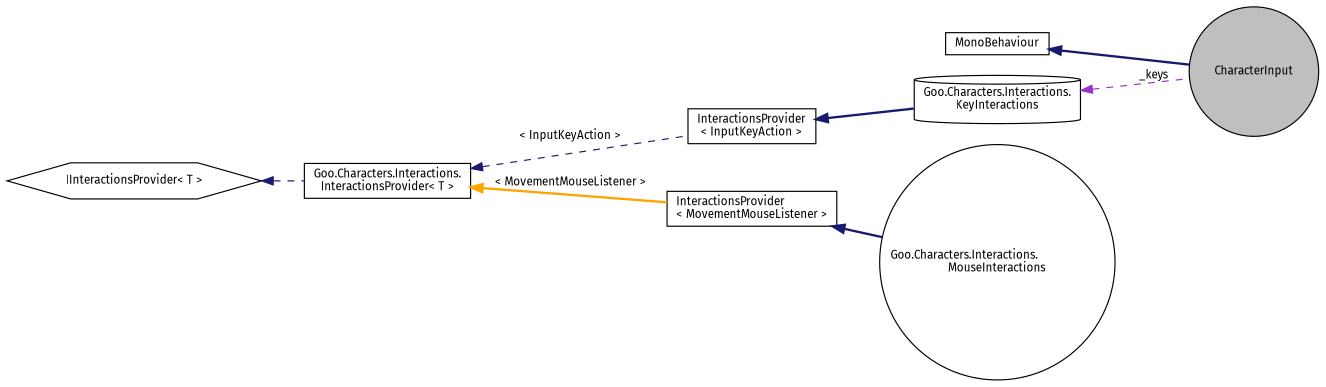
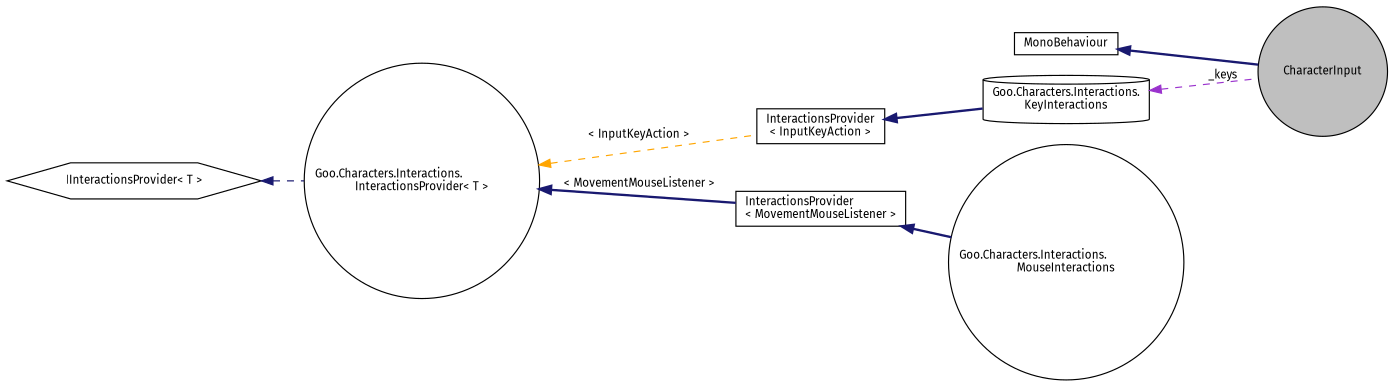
edge "InteractionsProvider < InputKeyAction >" -> "Goo.Characters.Interactions. InteractionsProvider< T >": color midnightblue -> orange
node "Goo.Characters.Interactions. InteractionsProvider< T >": shape box -> circle
edge "InteractionsProvider < MovementMouseListener >" -> "Goo.Characters.Interactions. InteractionsProvider< T >": color orange -> midnightblue
